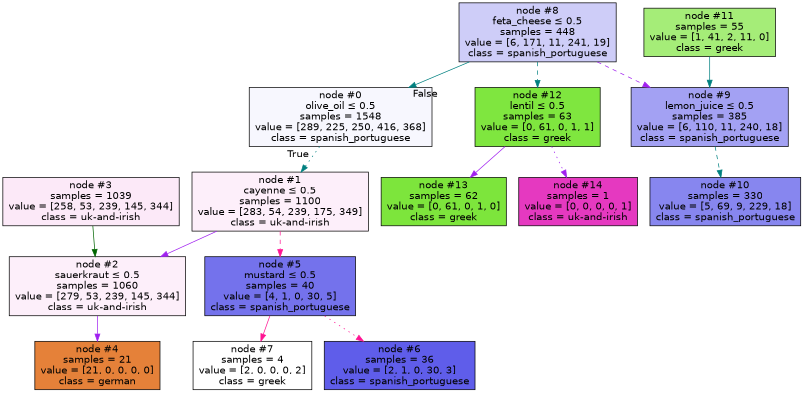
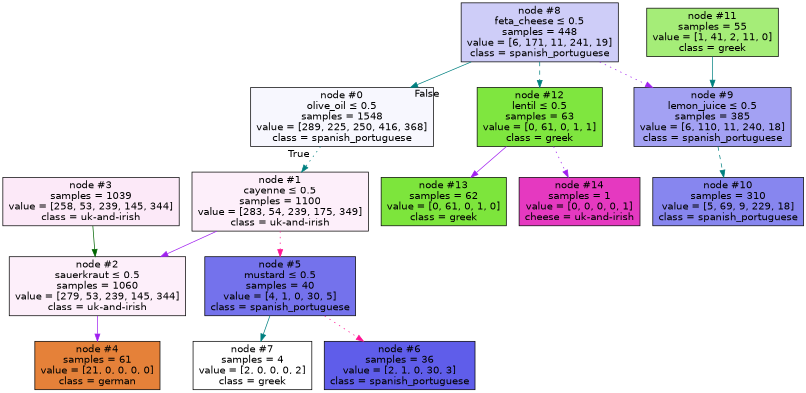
edge "node #8" -> "node #9": style dashed -> dotted
node "node #10": text "samples = 330" -> "samples = 310"
node "node #14": text "class = uk-and-irish" -> "cheese = uk-and-irish"
edge "node #1" -> "node #5": style dashed -> dotted
edge "node #5" -> "node #7": color deeppink -> teal
node "node #4": text "samples = 21" -> "samples = 61"
